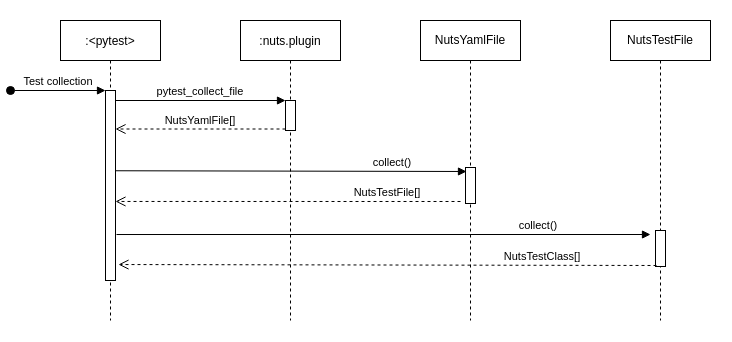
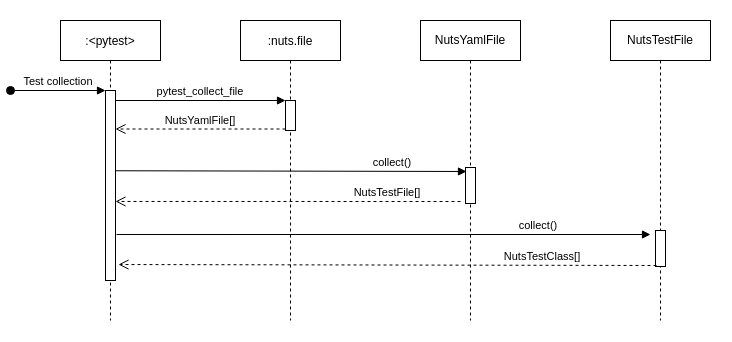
node ":nuts.plugin": label ":nuts.plugin" -> ":nuts.file"
